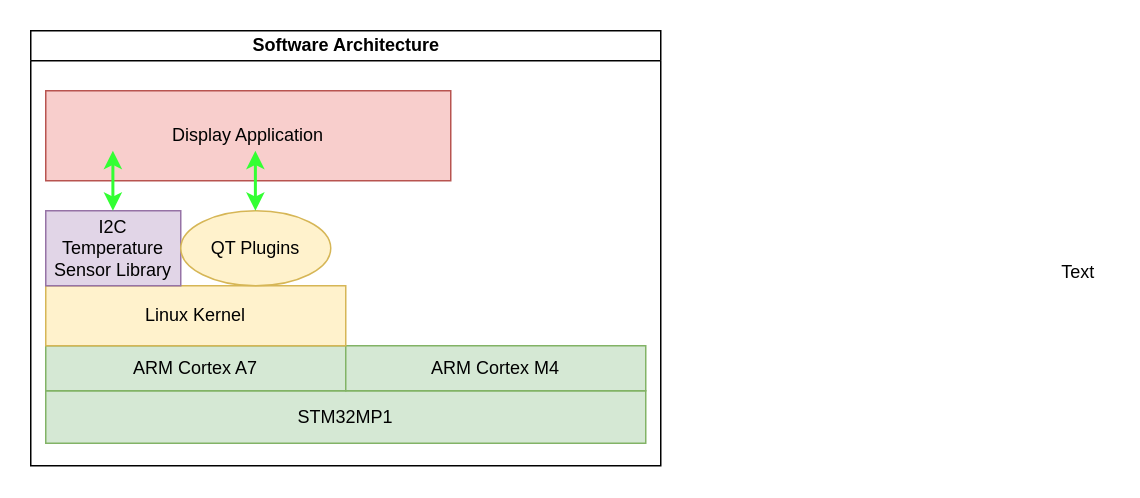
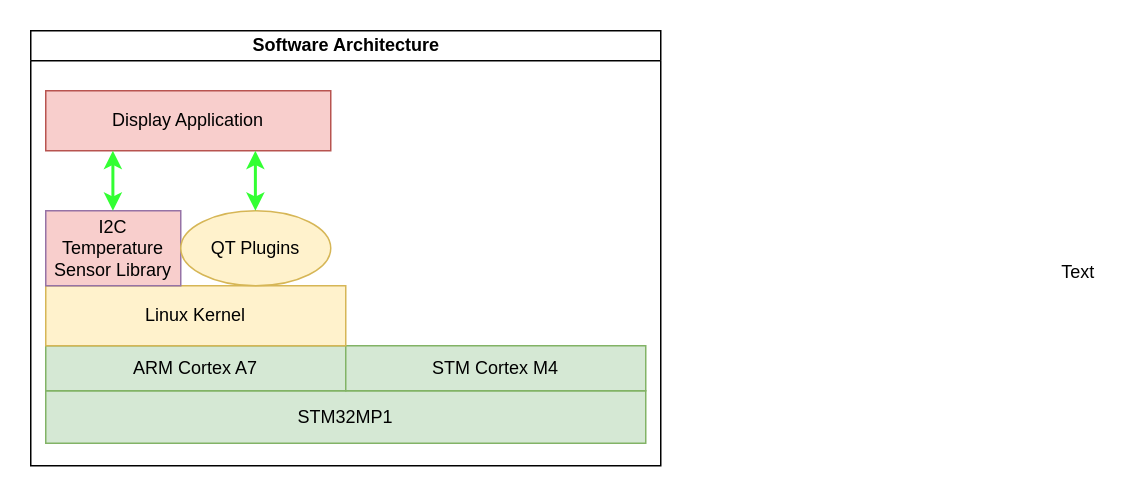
node "Display Application": size 405x90 -> 285x60
node "I2C Temperature Sensor Library": fillcolor #e1d5e7 -> #f8cecc
node "ARM Cortex M4": label "ARM Cortex M4" -> "STM Cortex M4"
